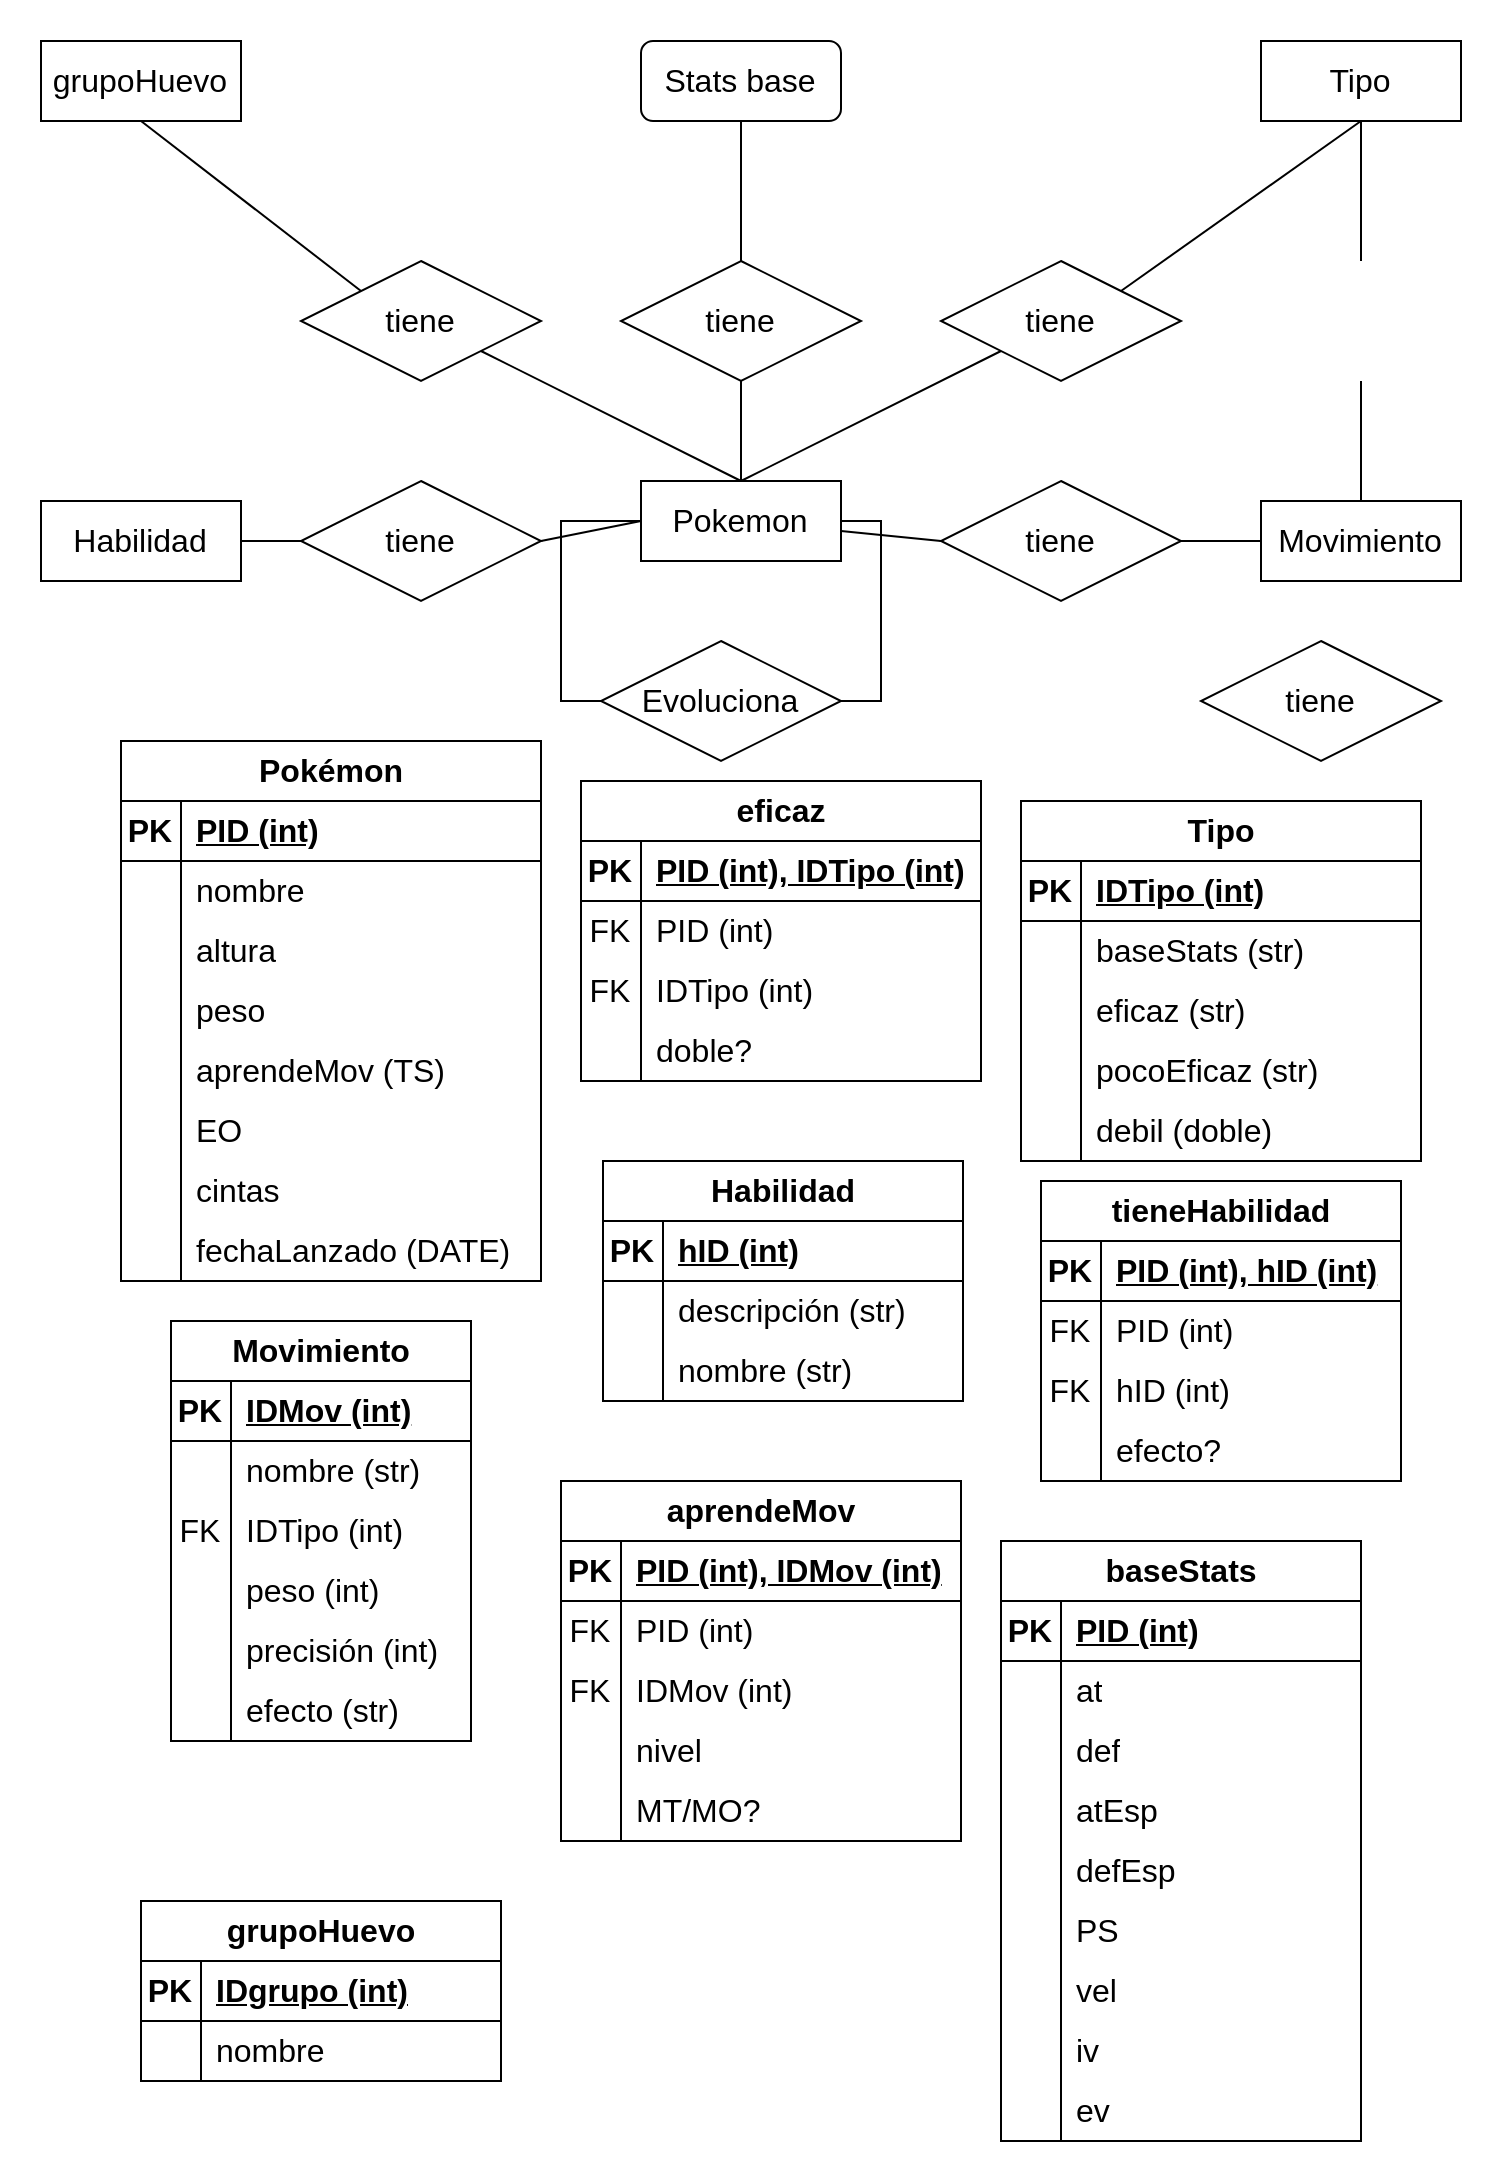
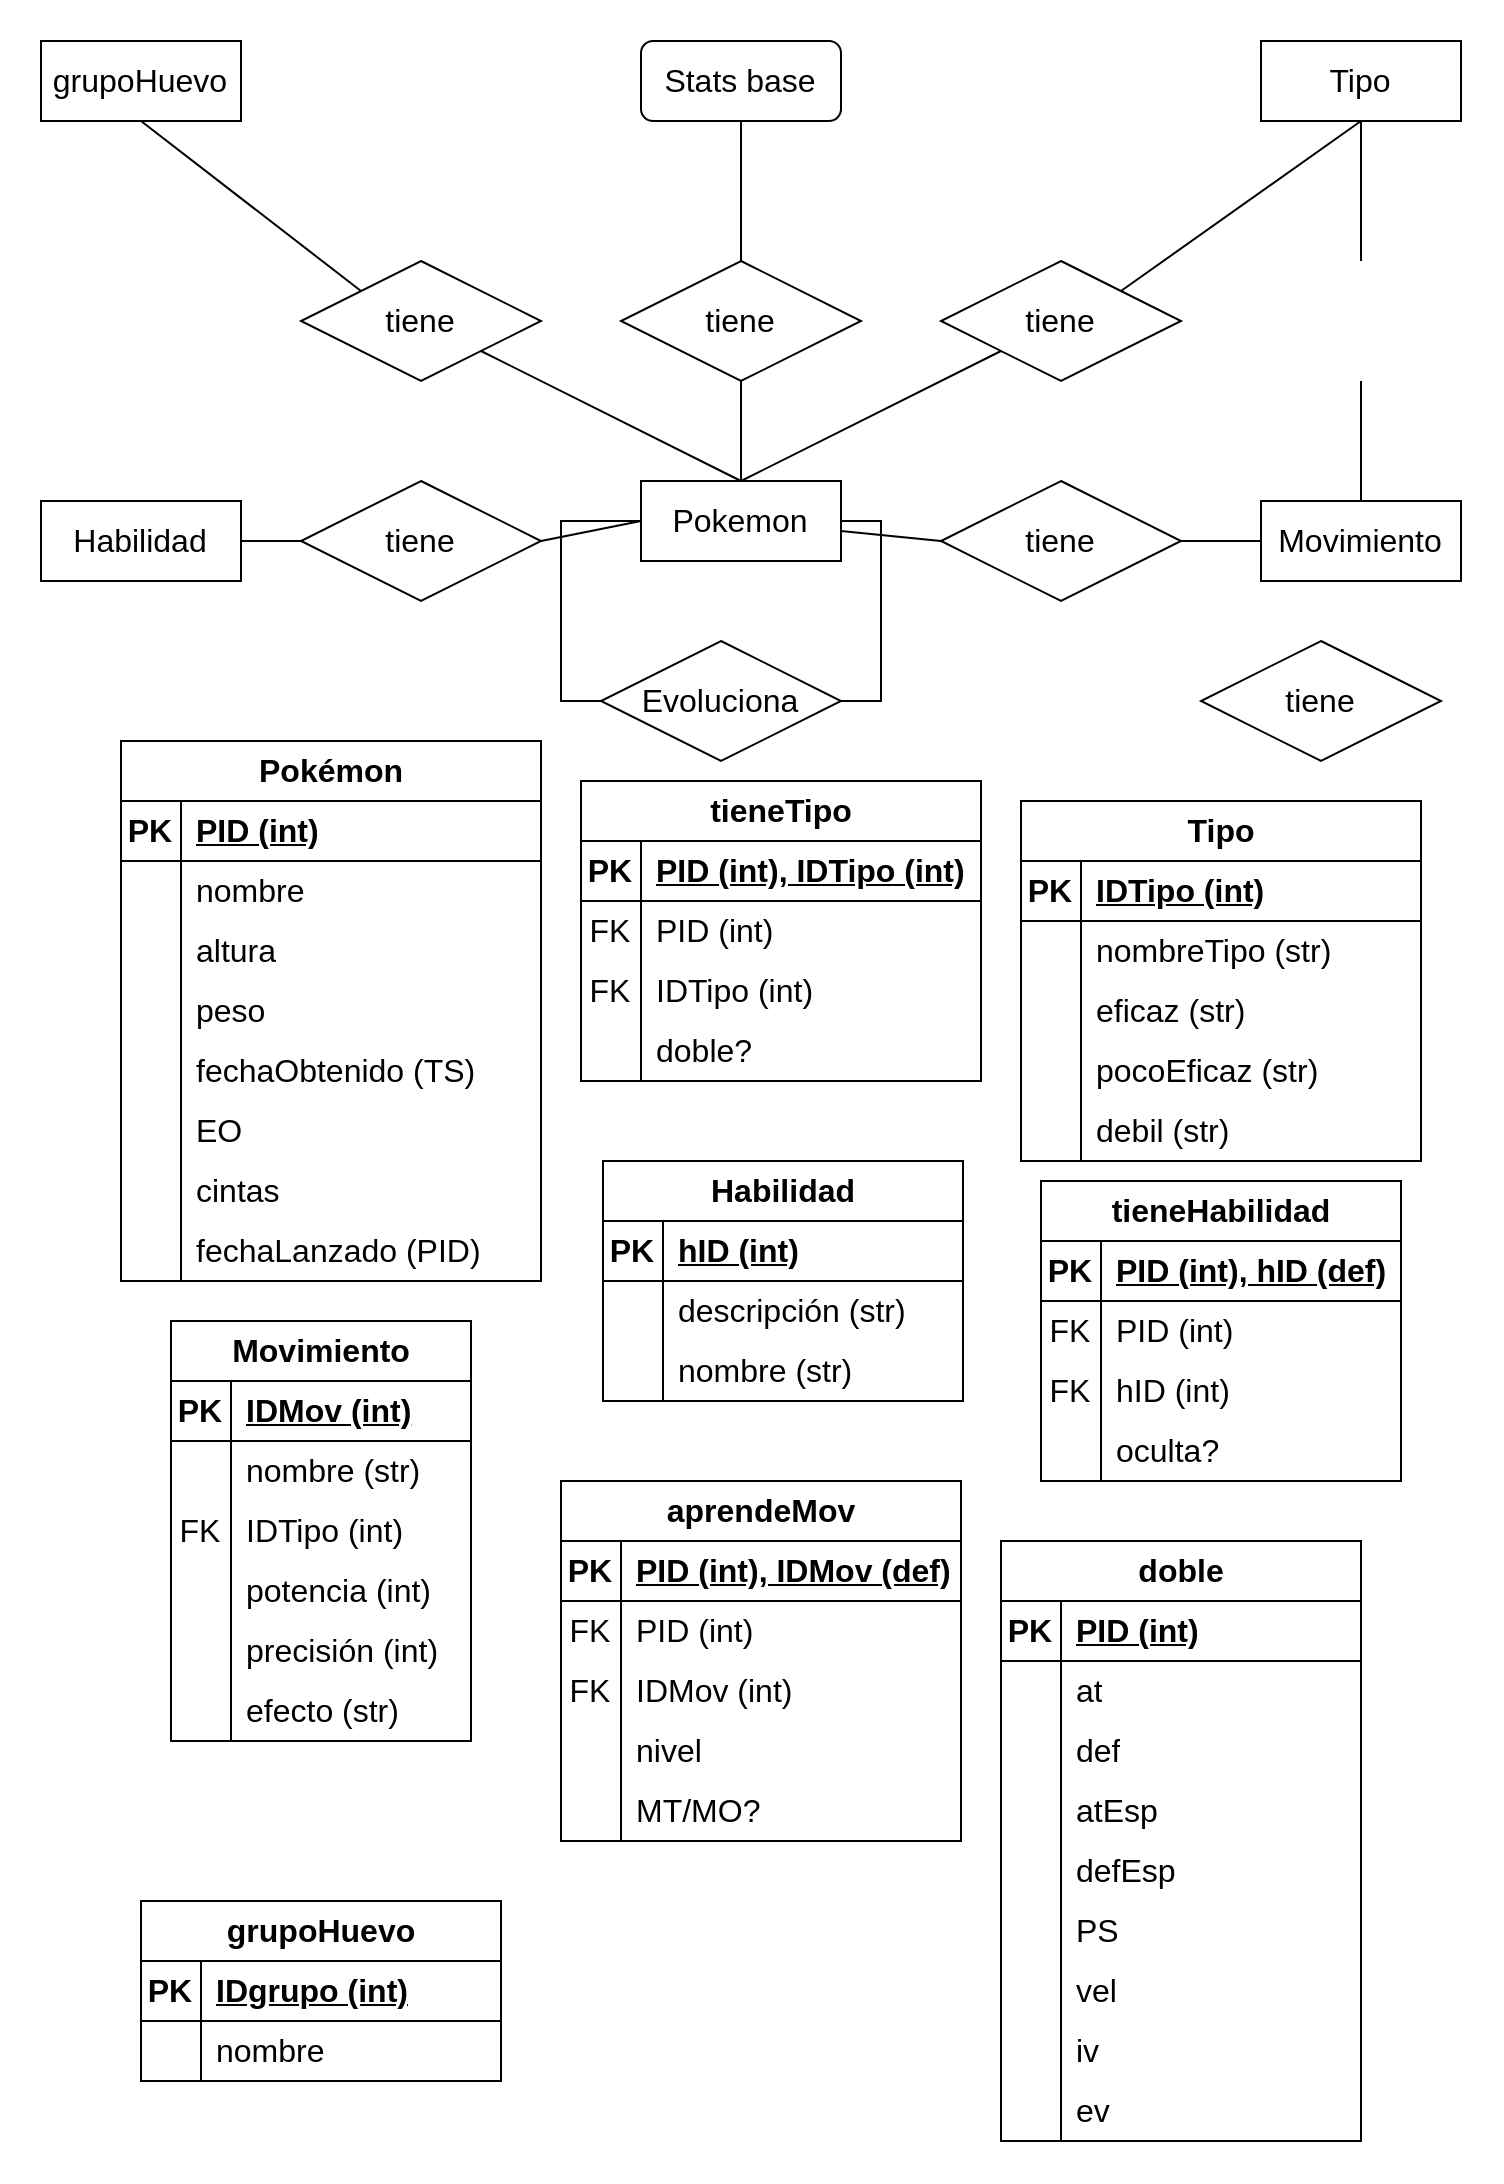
node "eficaz": label "eficaz" -> "tieneTipo"
node "baseStats (str)": label "baseStats (str)" -> "nombreTipo (str)"
node "aprendeMov (TS)": label "aprendeMov (TS)" -> "fechaObtenido (TS)"
node "debil (doble)": label "debil (doble)" -> "debil (str)"
node "fechaLanzado (DATE)": label "fechaLanzado (DATE)" -> "fechaLanzado (PID)"
node "PID (int), hID (int)": label "PID (int), hID (int)" -> "PID (int), hID (def)"
node "efecto?": label "efecto?" -> "oculta?"
node "PID (int), IDMov (int)": label "PID (int), IDMov (int)" -> "PID (int), IDMov (def)"
node "baseStats": label "baseStats" -> "doble"
node "peso (int)": label "peso (int)" -> "potencia (int)"
